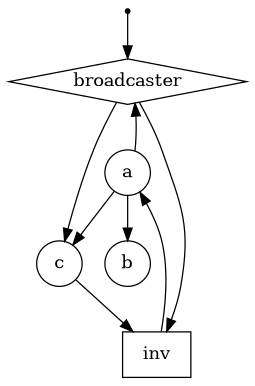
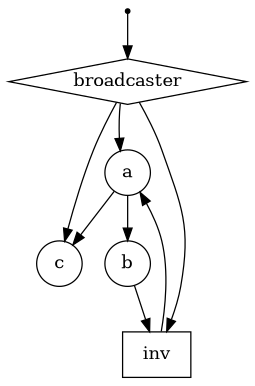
edge "a" -> "broadcaster": reversed
edge "c" -> "inv": now "b" -> "inv"
